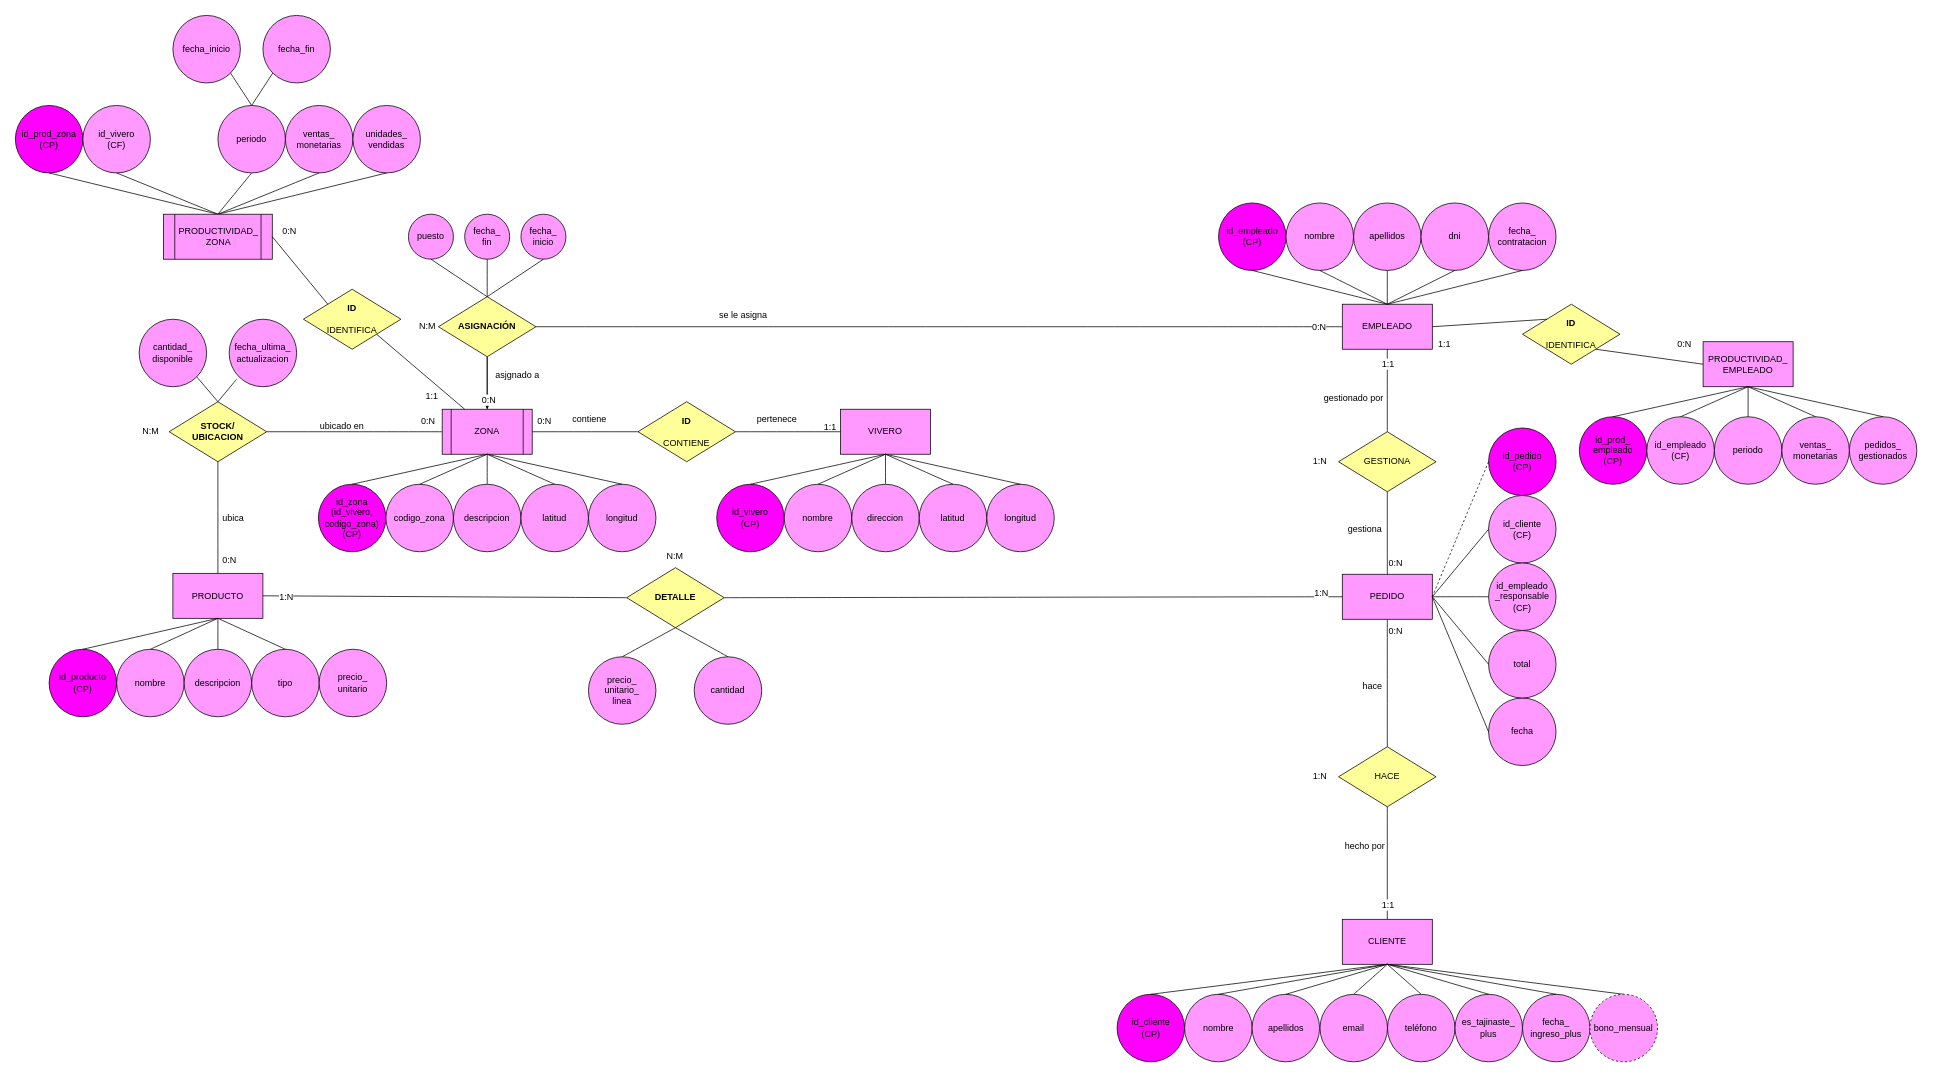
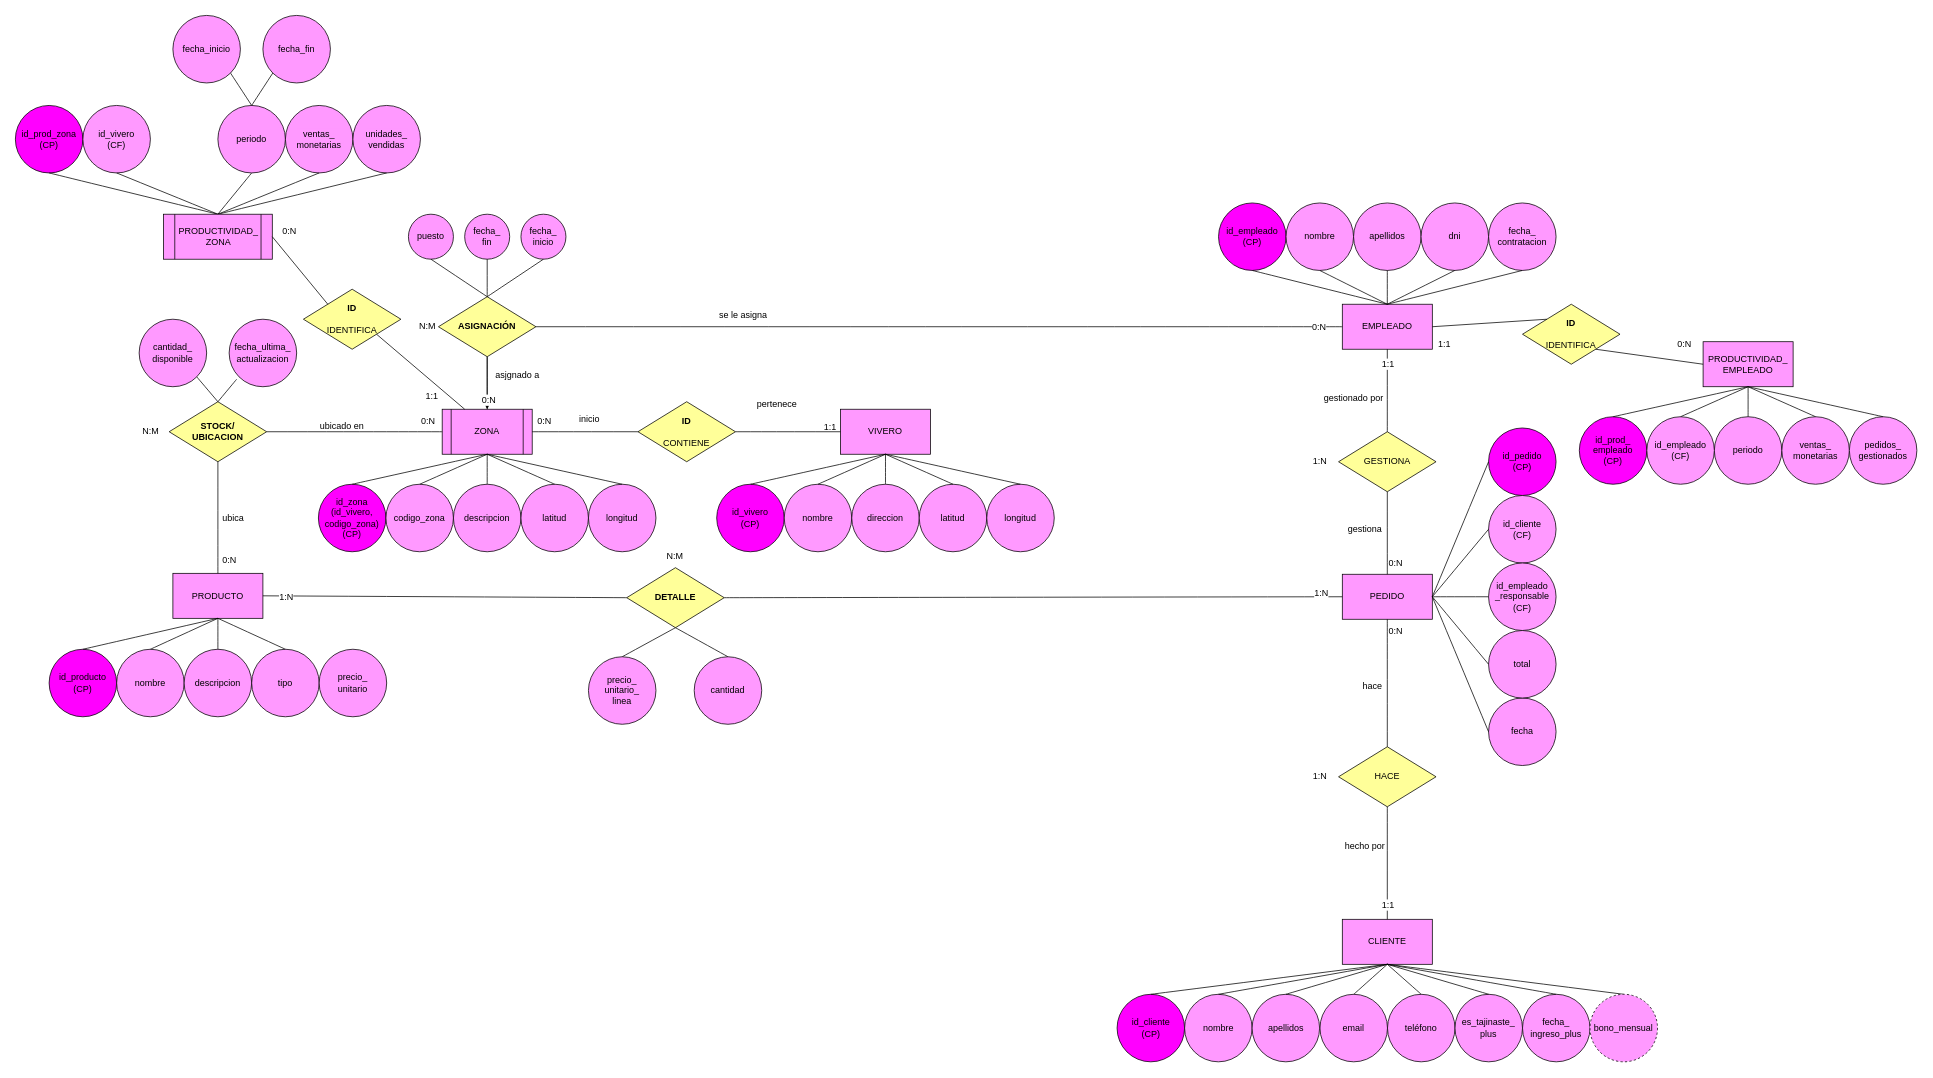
node "contiene": label "contiene" -> "inicio"
node "pertenece": moved (777, 419) -> (777, 404)
edge "id_pedido (CP)" -- "PEDIDO": style dashed -> solid
